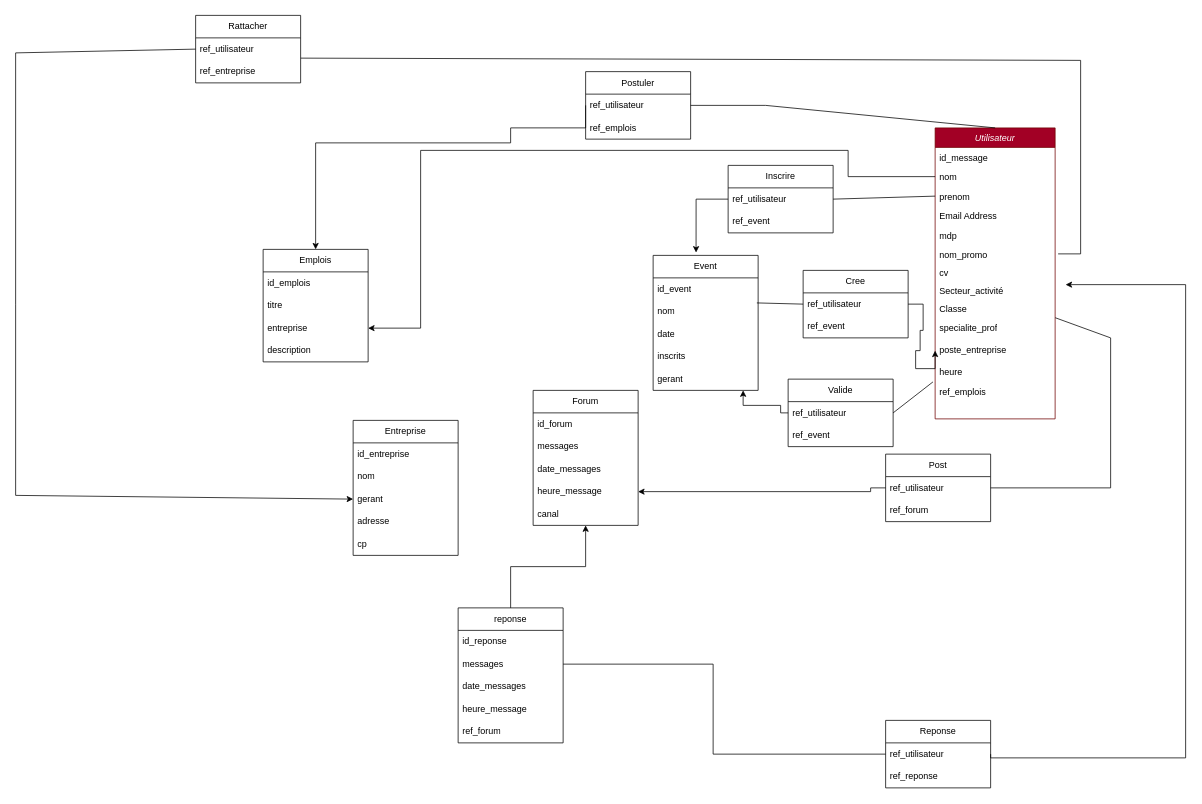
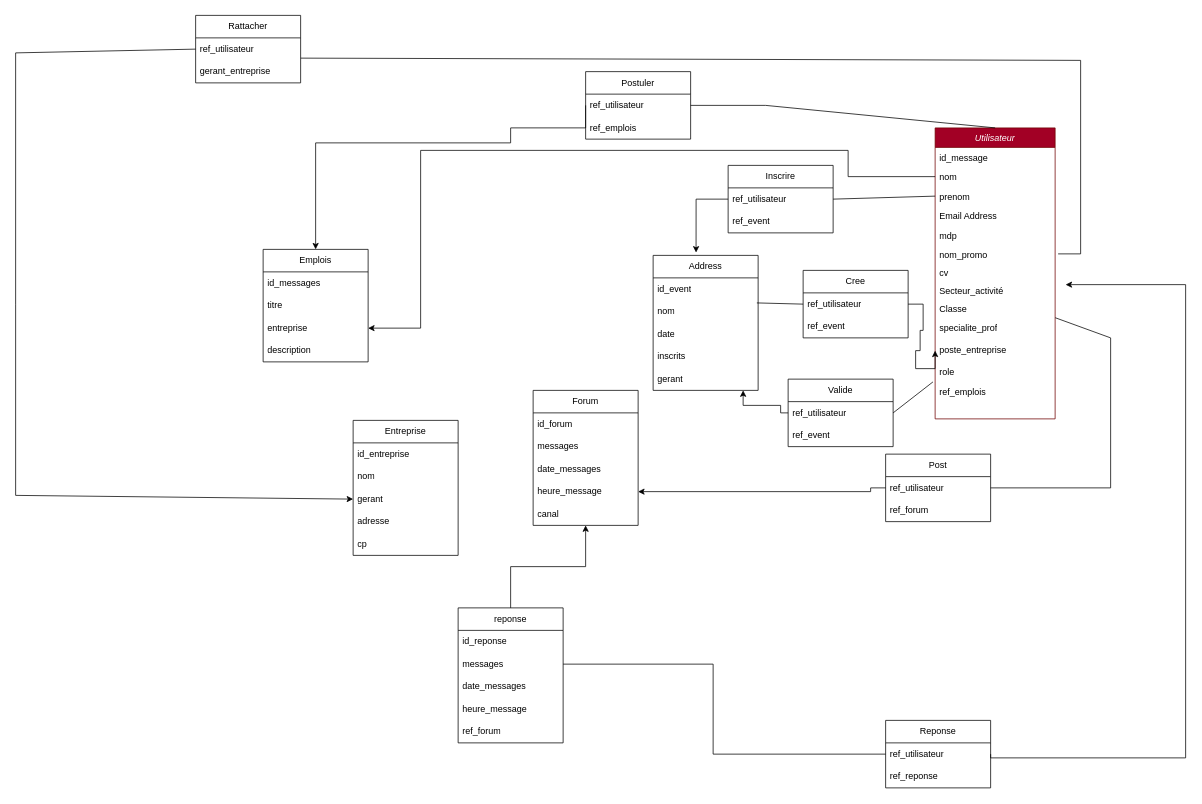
node "ref_entreprise": label "ref_entreprise" -> "gerant_entreprise"
node "Event": label "Event" -> "Address"
node "id_emplois": label "id_emplois" -> "id_messages"
node "heure": label "heure" -> "role"
